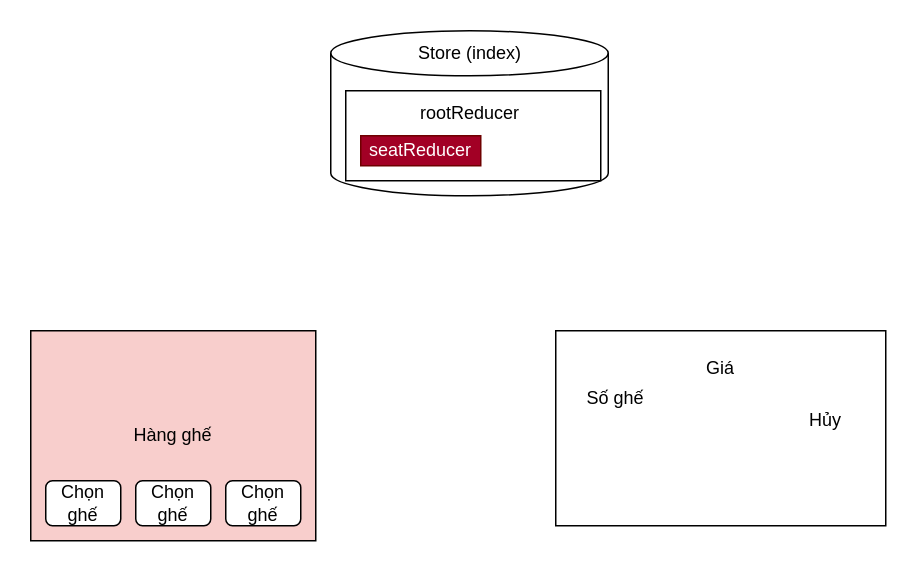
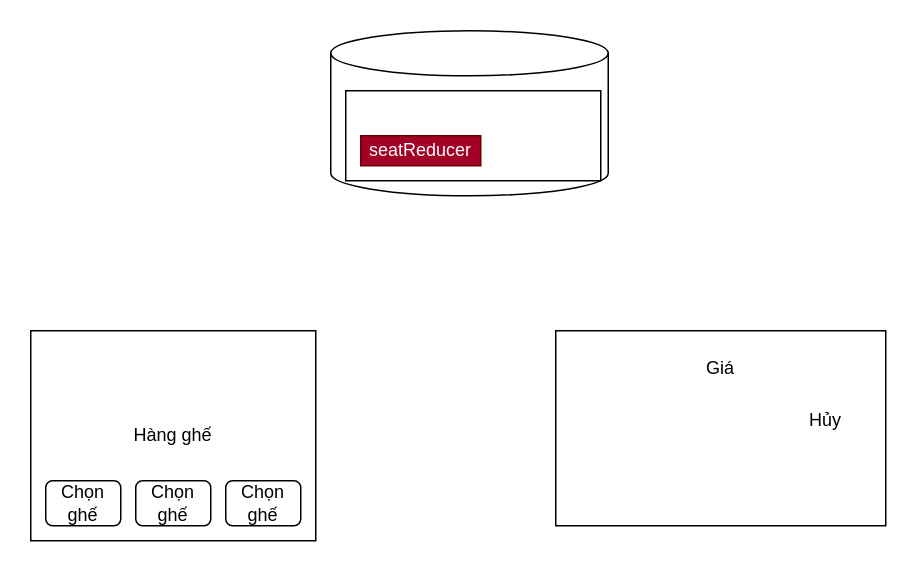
node "Store (index)": removed
node "rootReducer": removed
node "Số ghế": removed
node "Hàng ghế": fillcolor #f8cecc -> #ffffff
